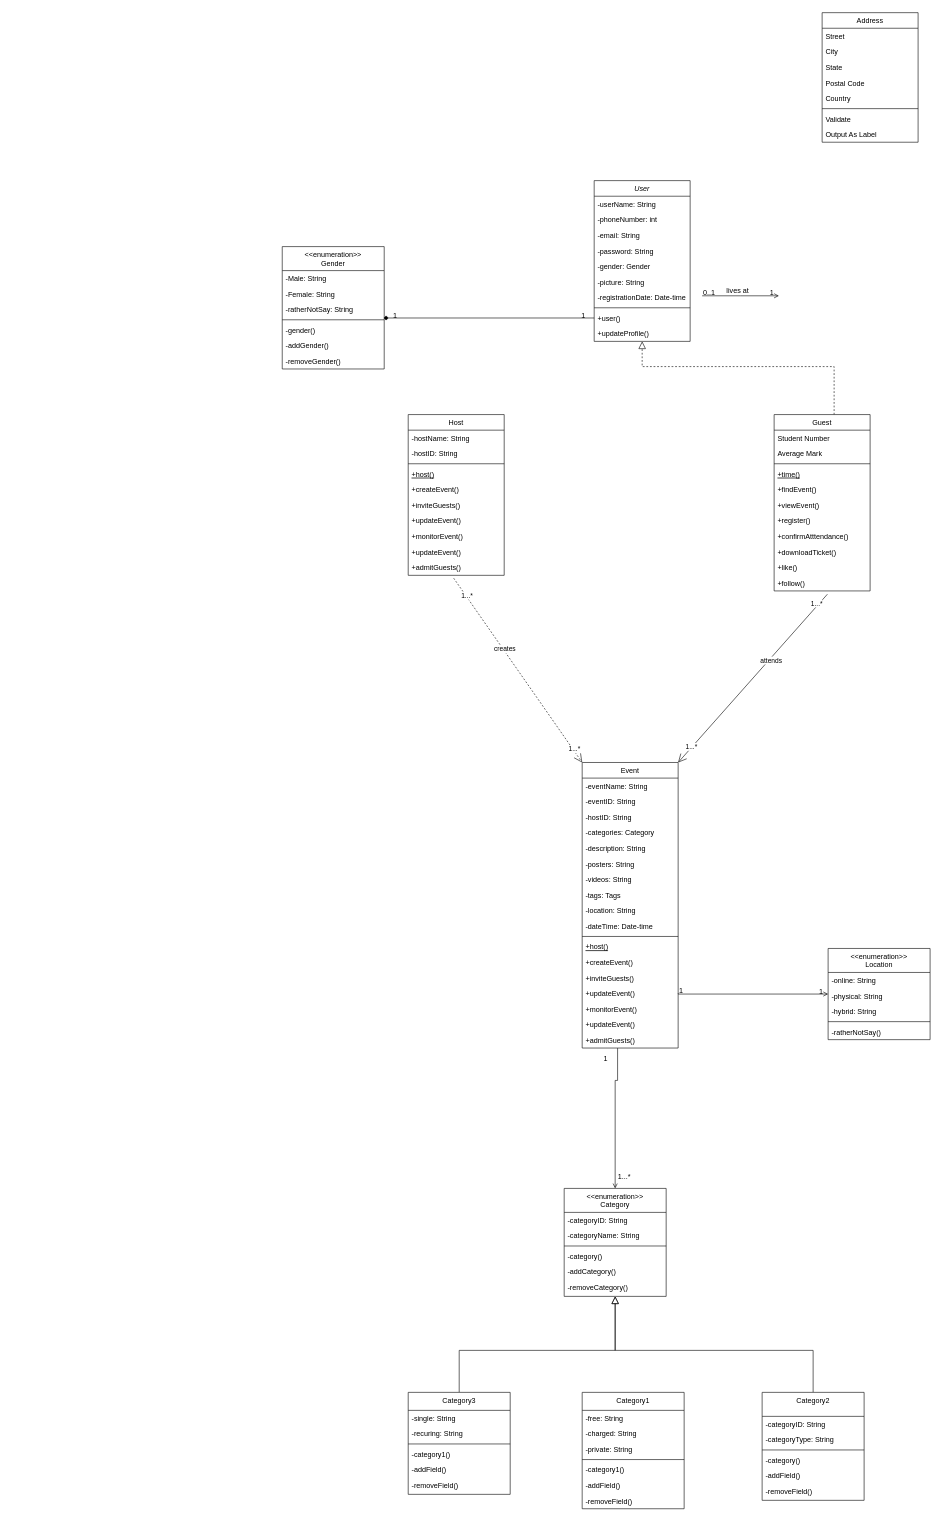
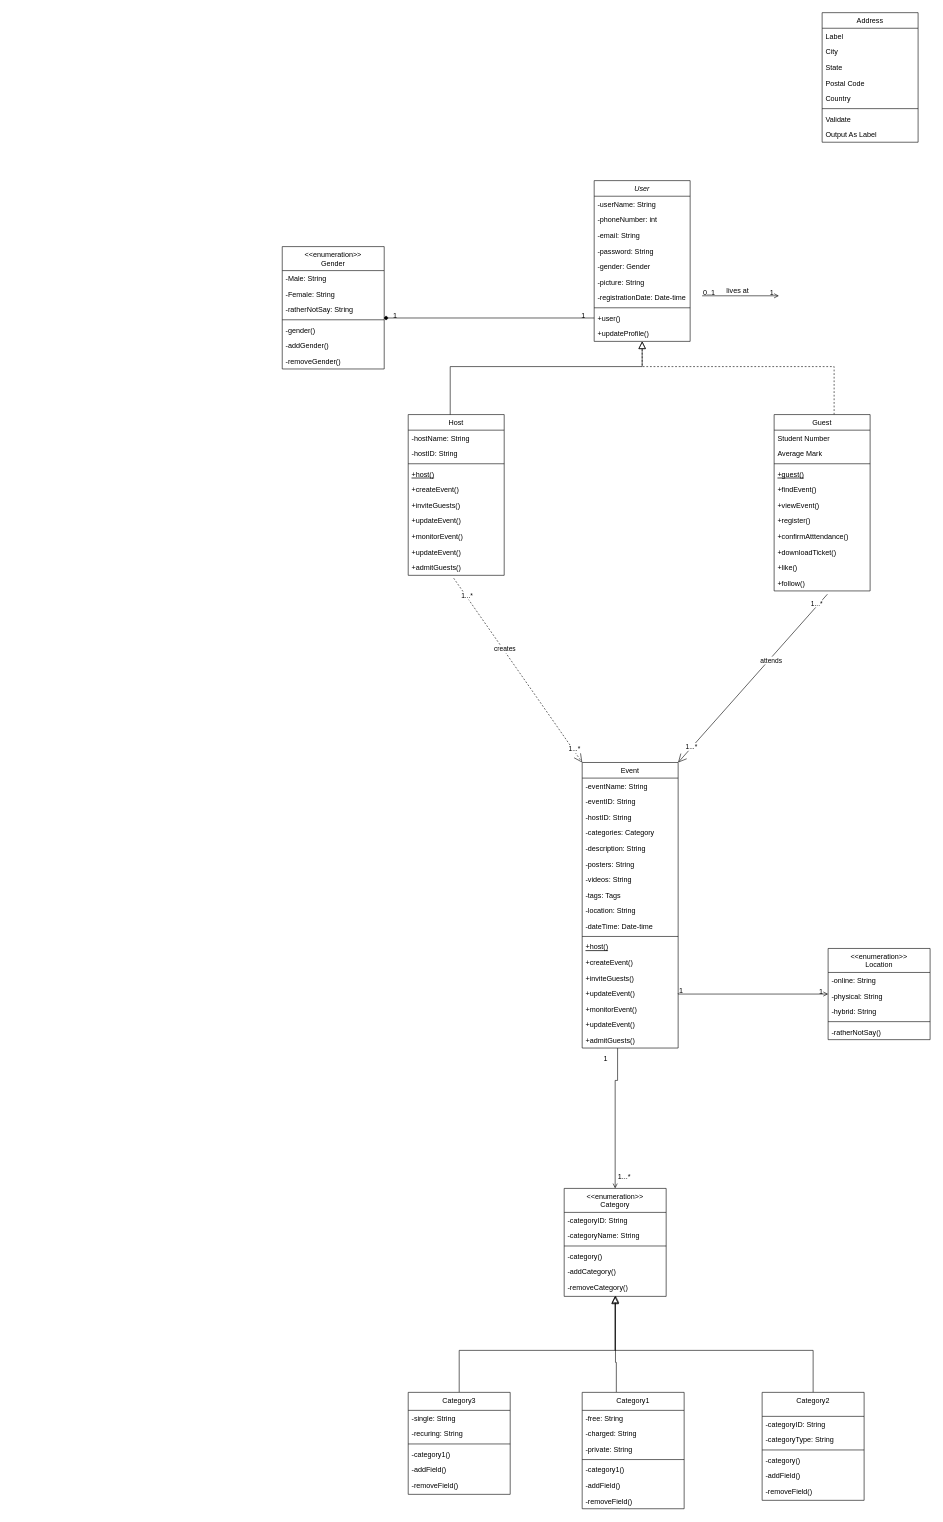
node "Street": label "Street" -> "Label"
edge "Host" -> "User": added
node "+time()": label "+time()" -> "+guest()"
edge "Category1" -> "-removeCategory()": added
